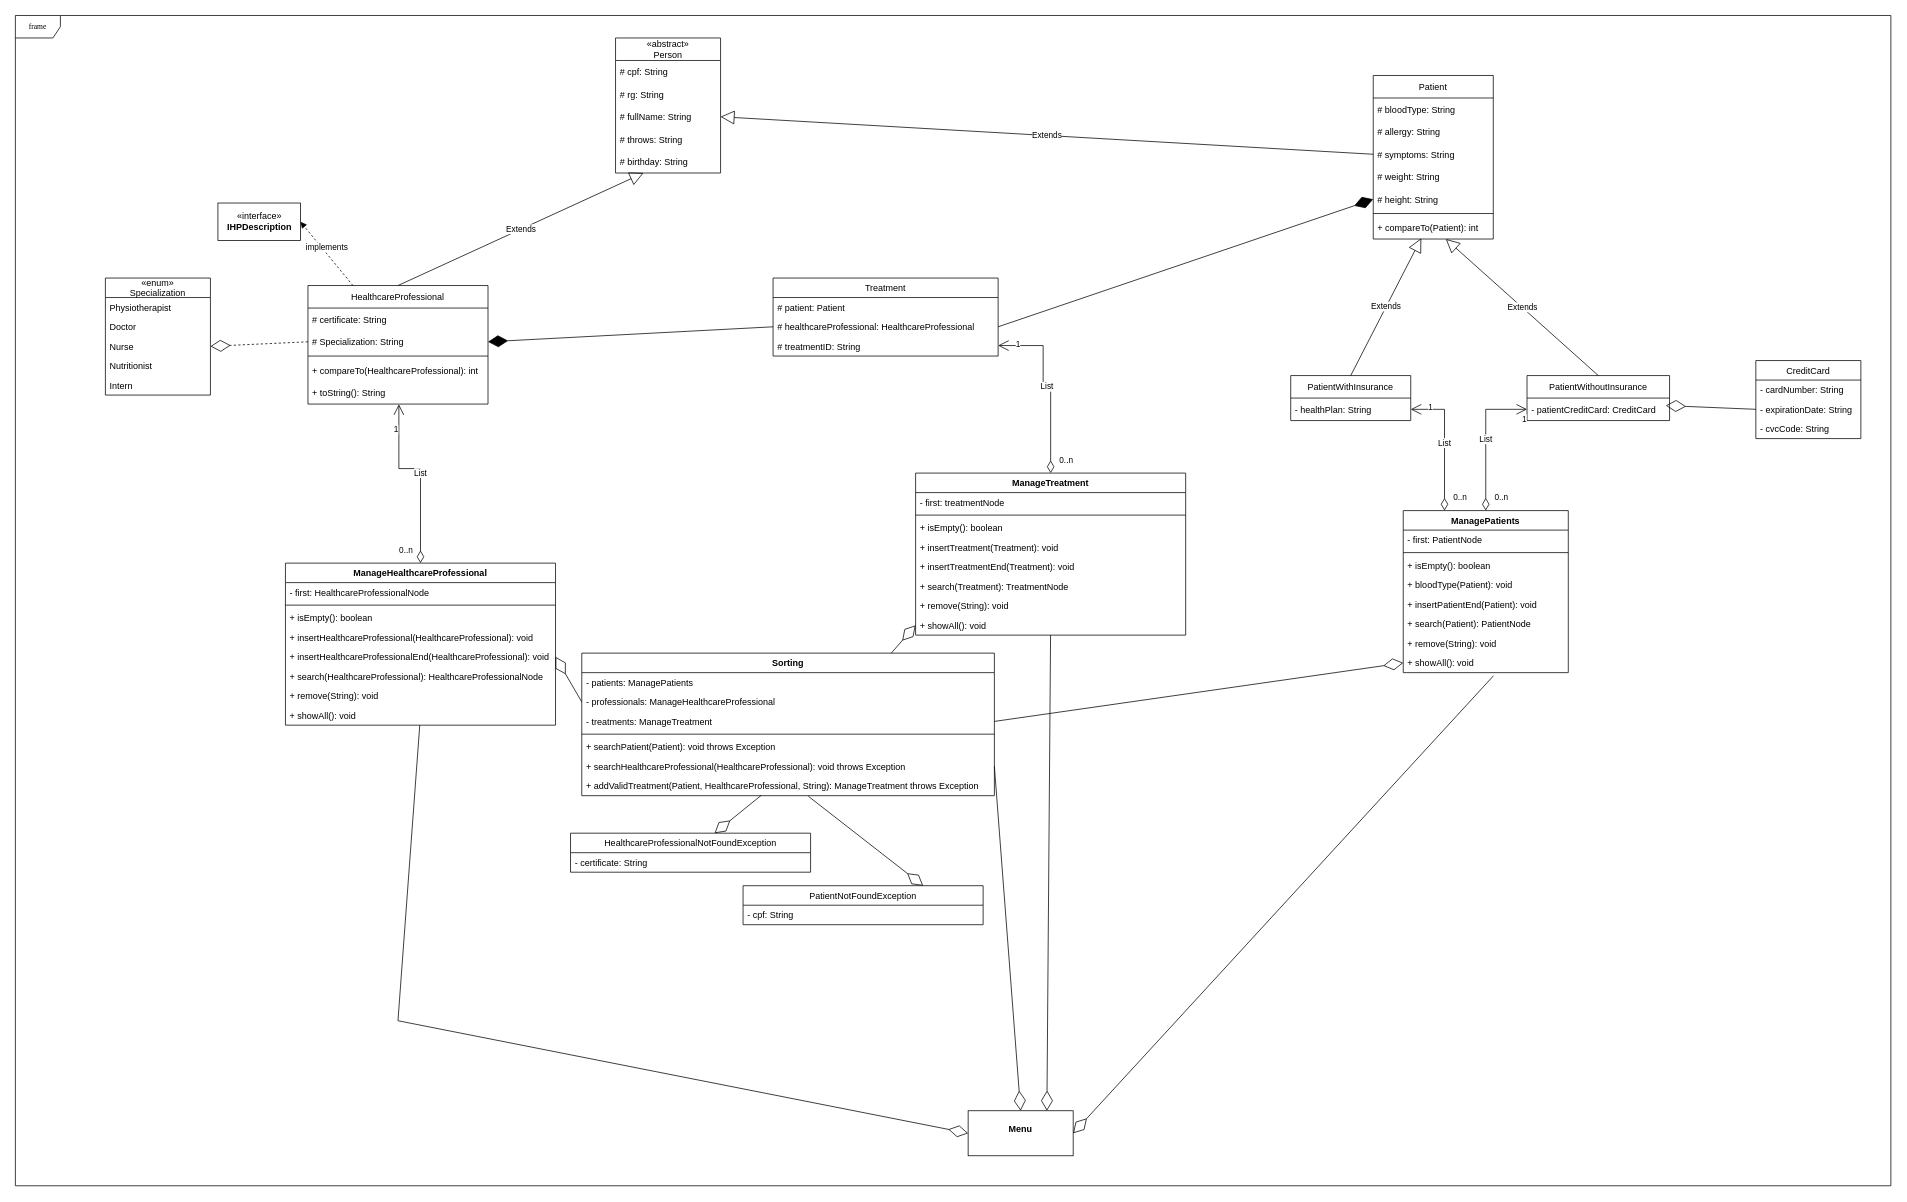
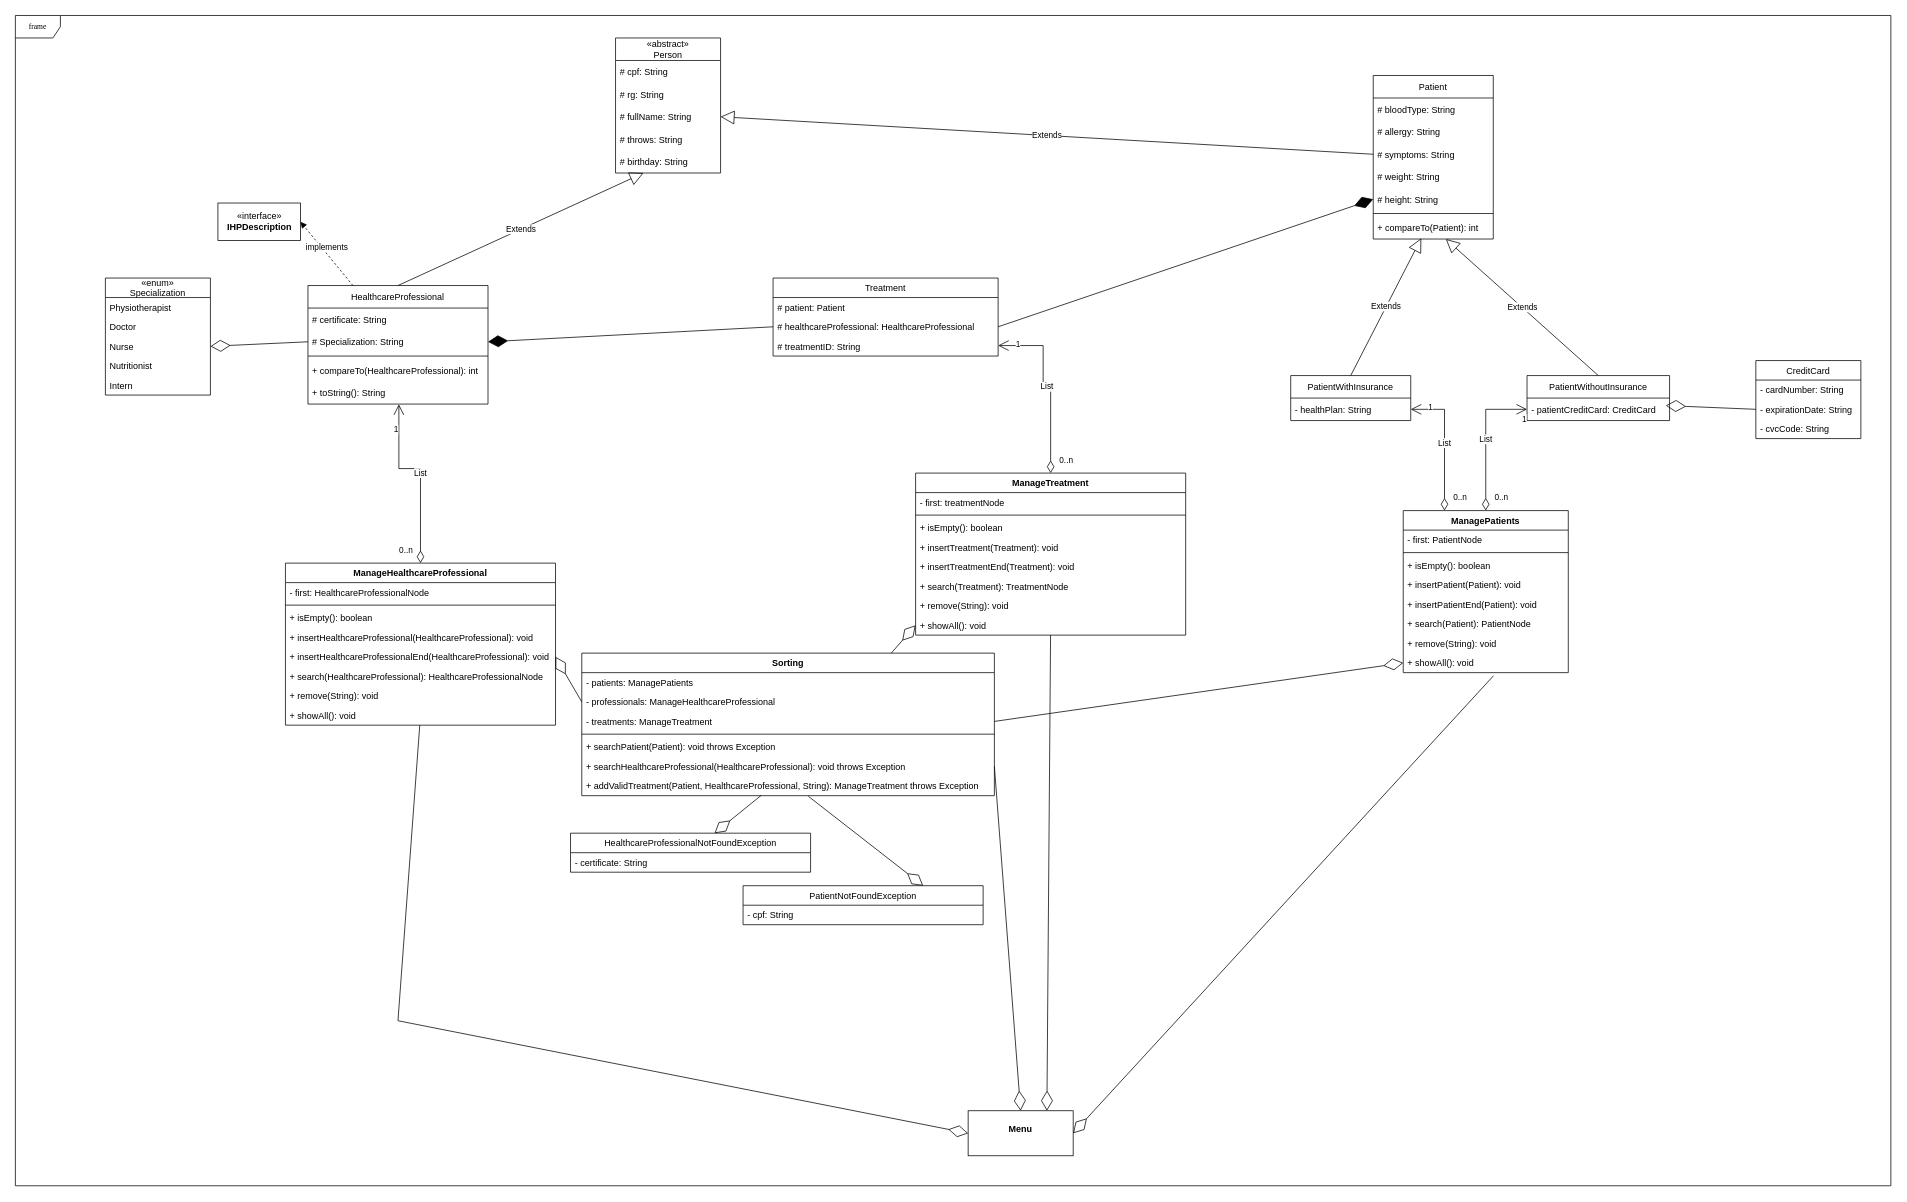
edge "# Specialization: String" -> "Nurse": style dashed -> solid
node "+ bloodType(Patient): void": label "+ bloodType(Patient): void" -> "+ insertPatient(Patient): void"
